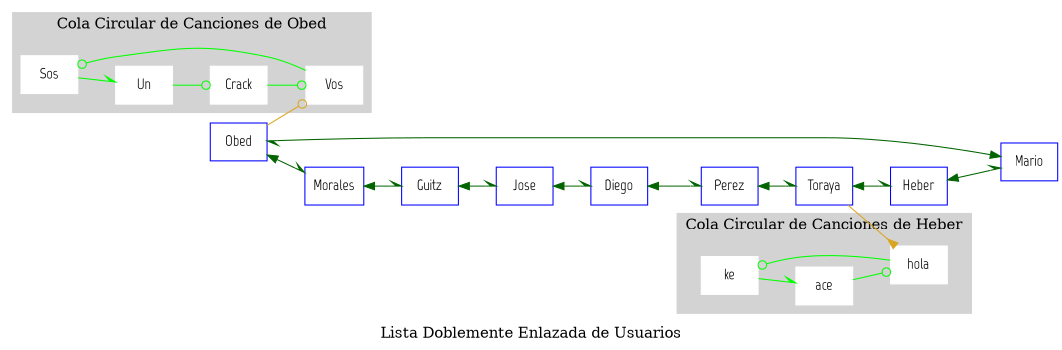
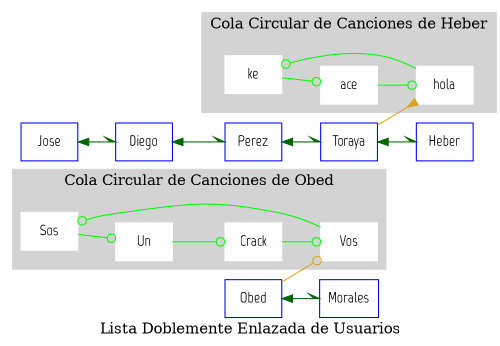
edge "Sos" -> "Un": arrowhead halfopen -> odot
node "Mario": removed
node "Guitz": removed
edge "ke" -> "ace": arrowhead halfopen -> odot
